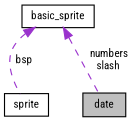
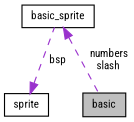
edge "sprite" -> "basic_sprite": reversed
node "date": label "date" -> "basic"
